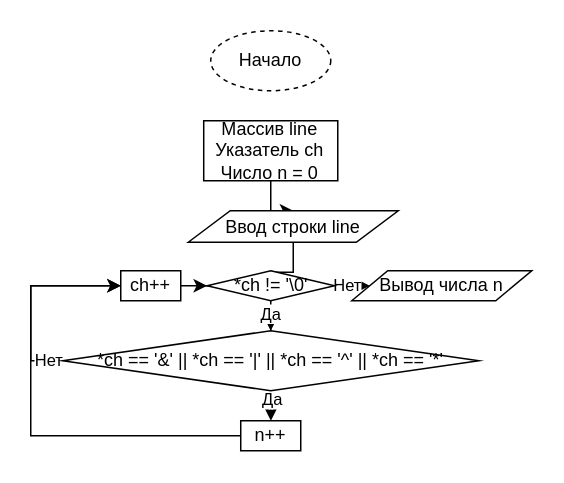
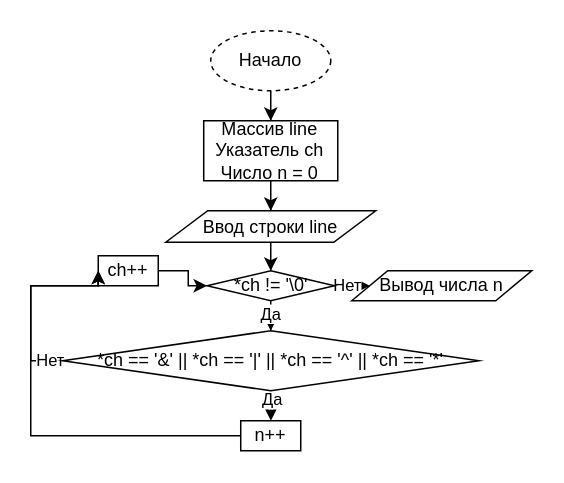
edge "Начало" -> "Массив line Указатель ch Число n = 0": added
node "Ввод строки line": moved (293, 227) -> (271, 227)
node "ch++": moved (151, 286) -> (128, 271)
